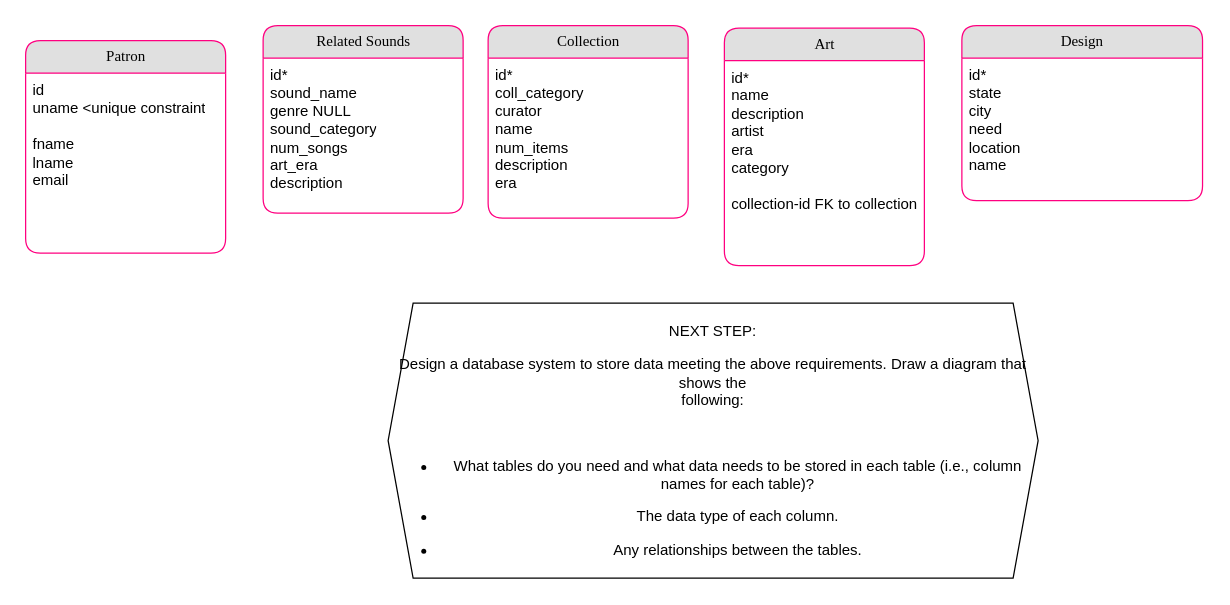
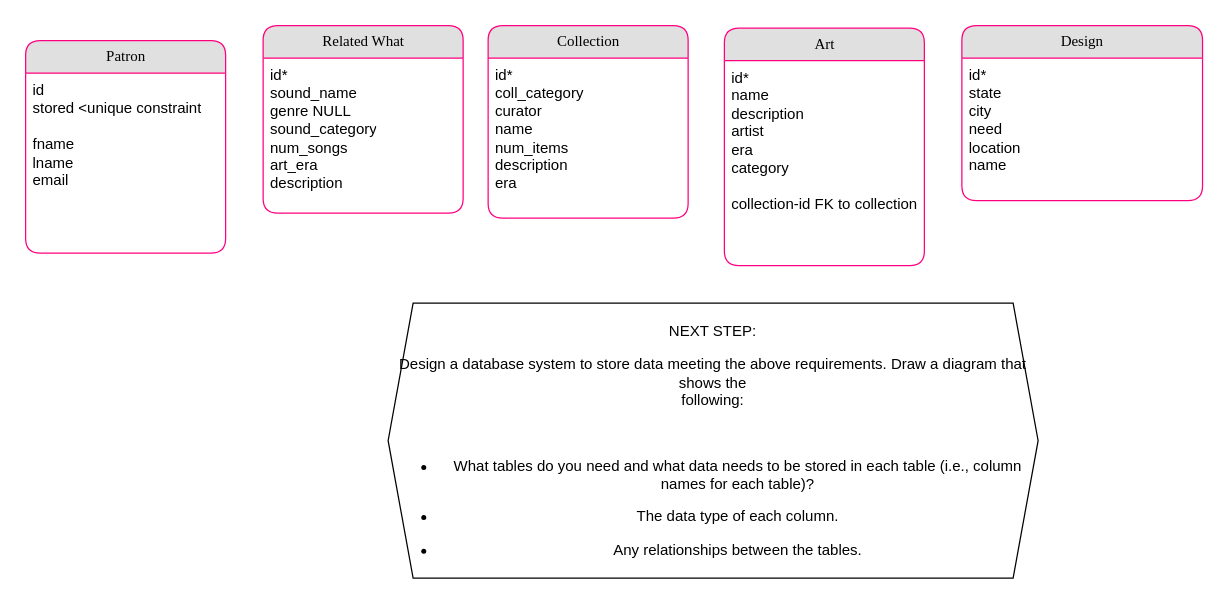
node "Related Sounds": label "Related Sounds" -> "Related What"
node "id uname <unique constraint fname lname email": label "id uname <unique constraint fname lname email" -> "id stored <unique constraint fname lname email"
